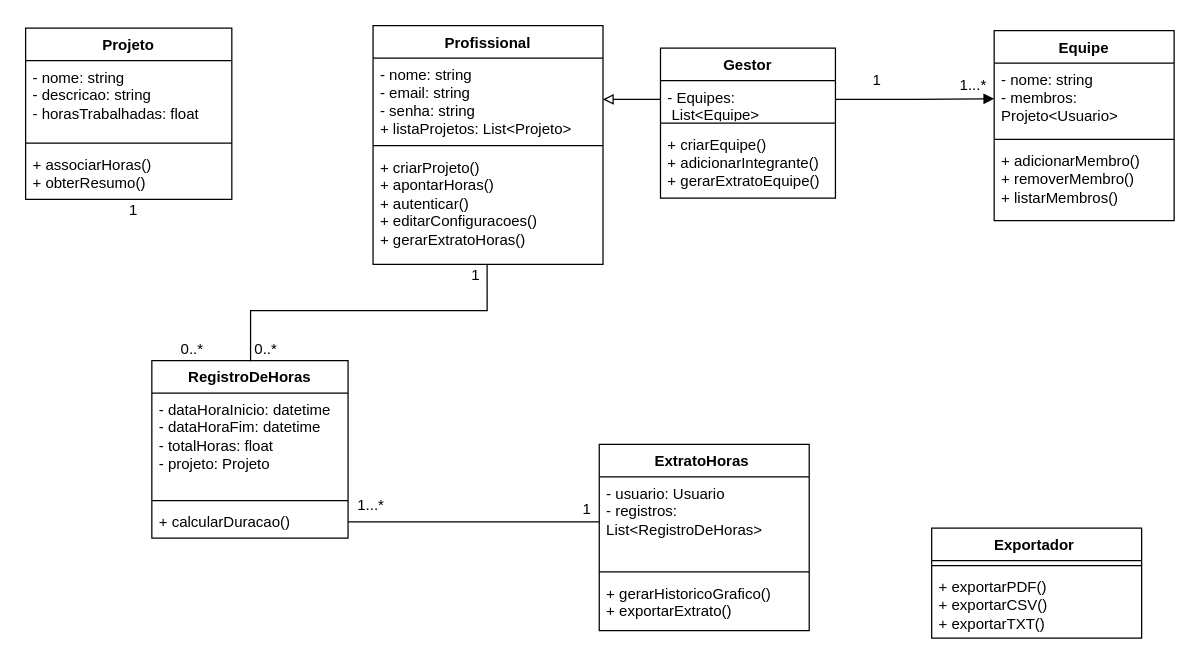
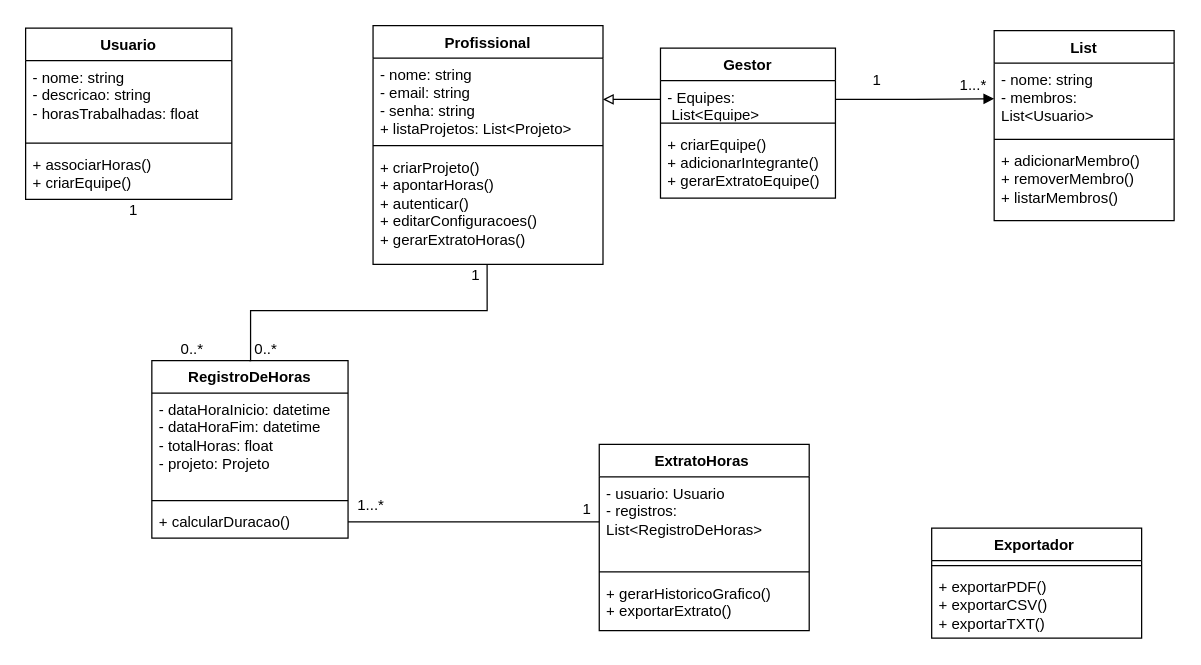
node "Projeto": label "Projeto" -> "Usuario"
node "Equipe": label "Equipe" -> "List"
node "- nome: string - membros: Projeto<Usuario>": label "- nome: string - membros: Projeto<Usuario>" -> "- nome: string - membros: List<Usuario>"
node "+ associarHoras() + obterResumo()": label "+ associarHoras() + obterResumo()" -> "+ associarHoras() + criarEquipe()"
